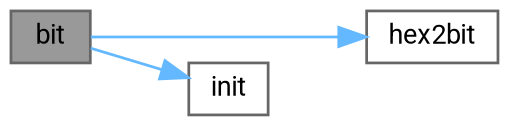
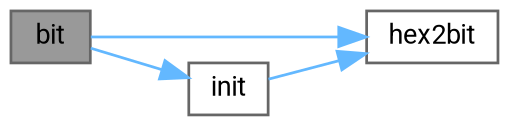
edge "init" -> "hex2bit": added
